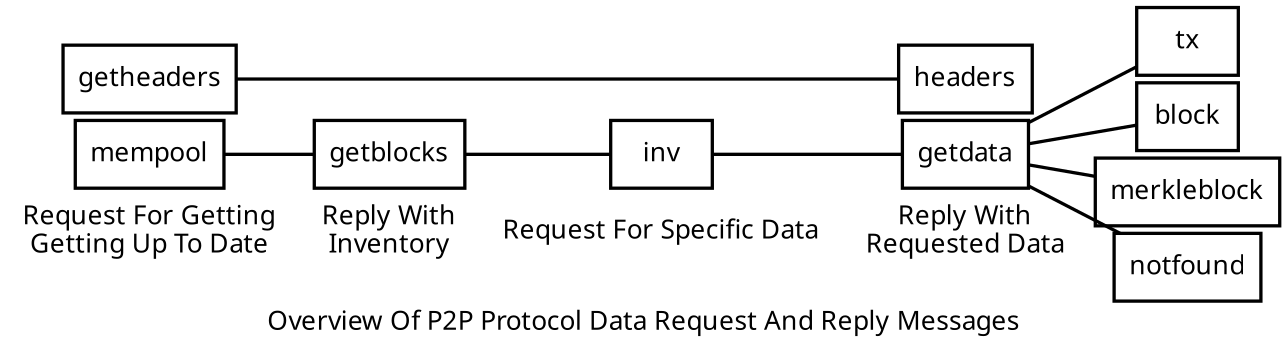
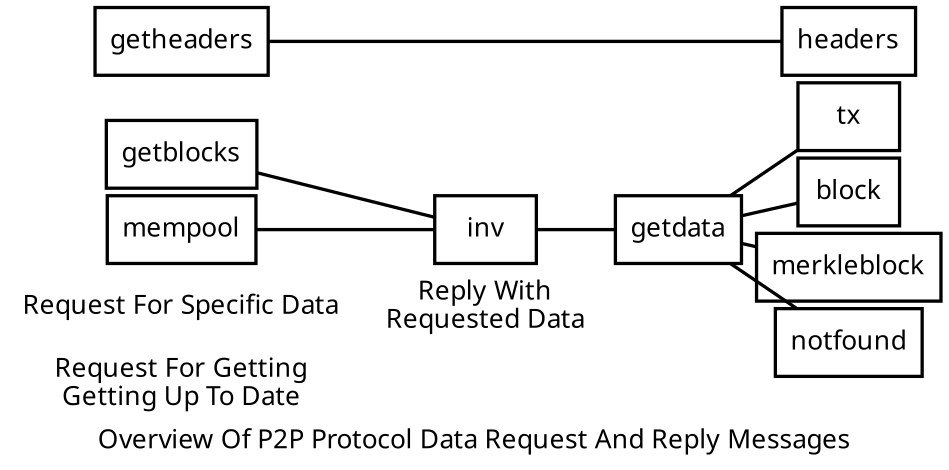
edge "mempool" -- "getblocks": now "mempool" -- "inv"
node "Reply With Inventory": removed
